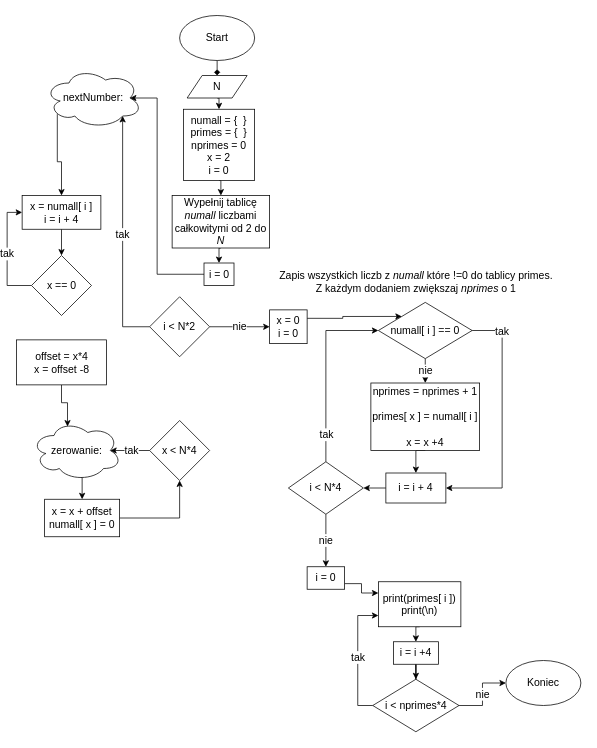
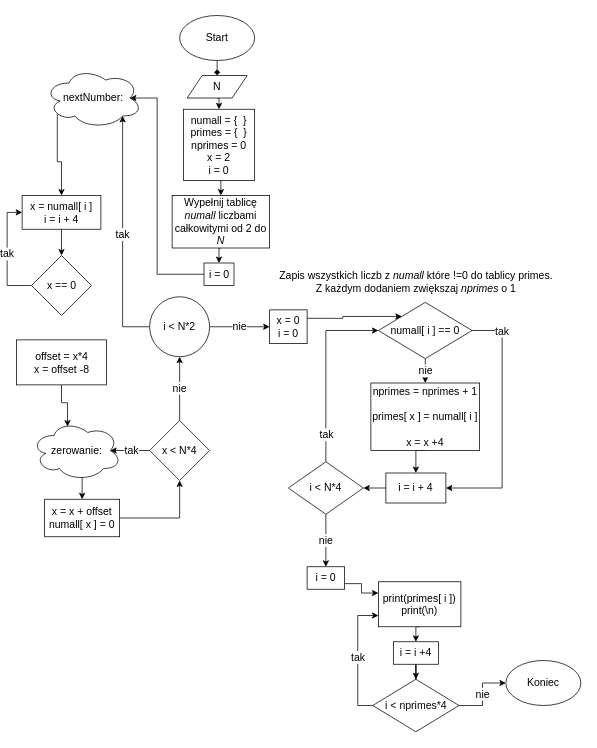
node "i < N*2": shape diamond -> ellipse
edge "x < N*4" -> "i < N*2": added, label "nie"
